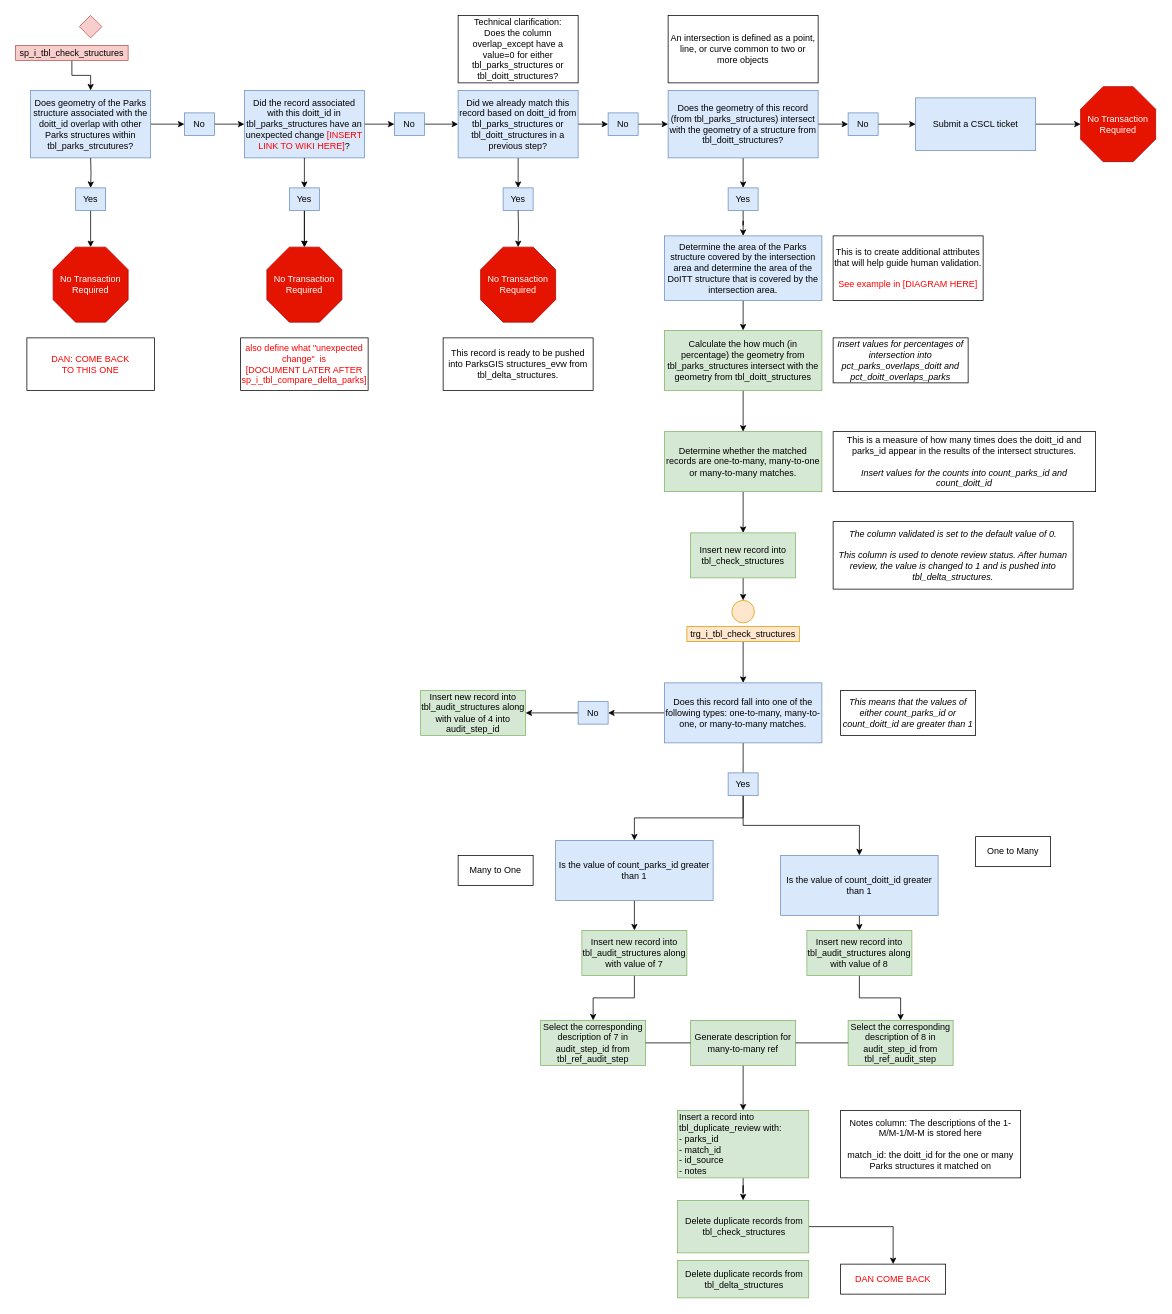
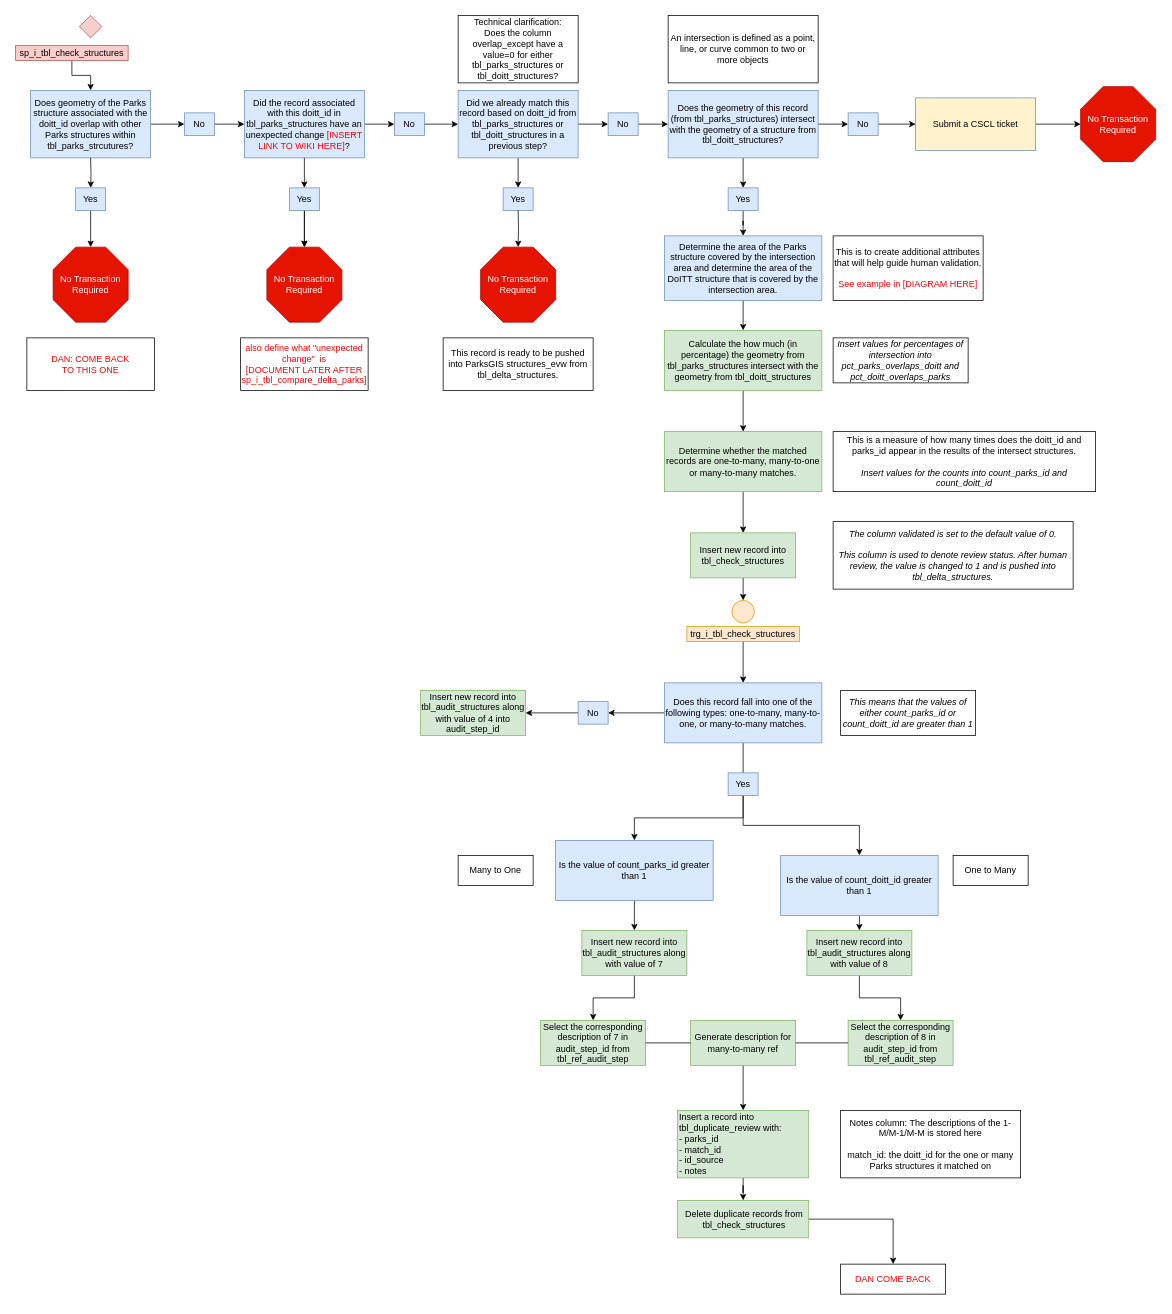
node "Submit a CSCL ticket": fillcolor #dae8fc -> #fff2cc
node "One to Many": moved (1013, 852) -> (990, 870)
node "Delete duplicate records from tbl_check_structures": size 131x53 -> 131x38
node "Delete duplicate records from tbl_delta_structures": removed
